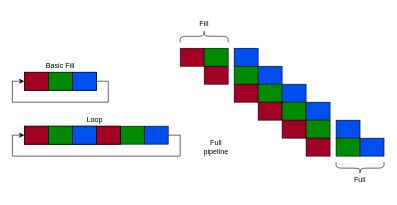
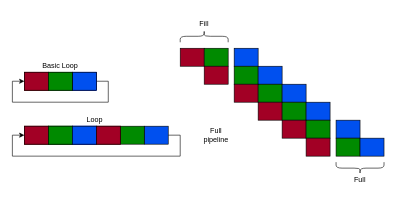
node "Basic Fill": label "Basic Fill" -> "Basic Loop"
node "Full pipeline": moved (216, 147) -> (216, 135)
